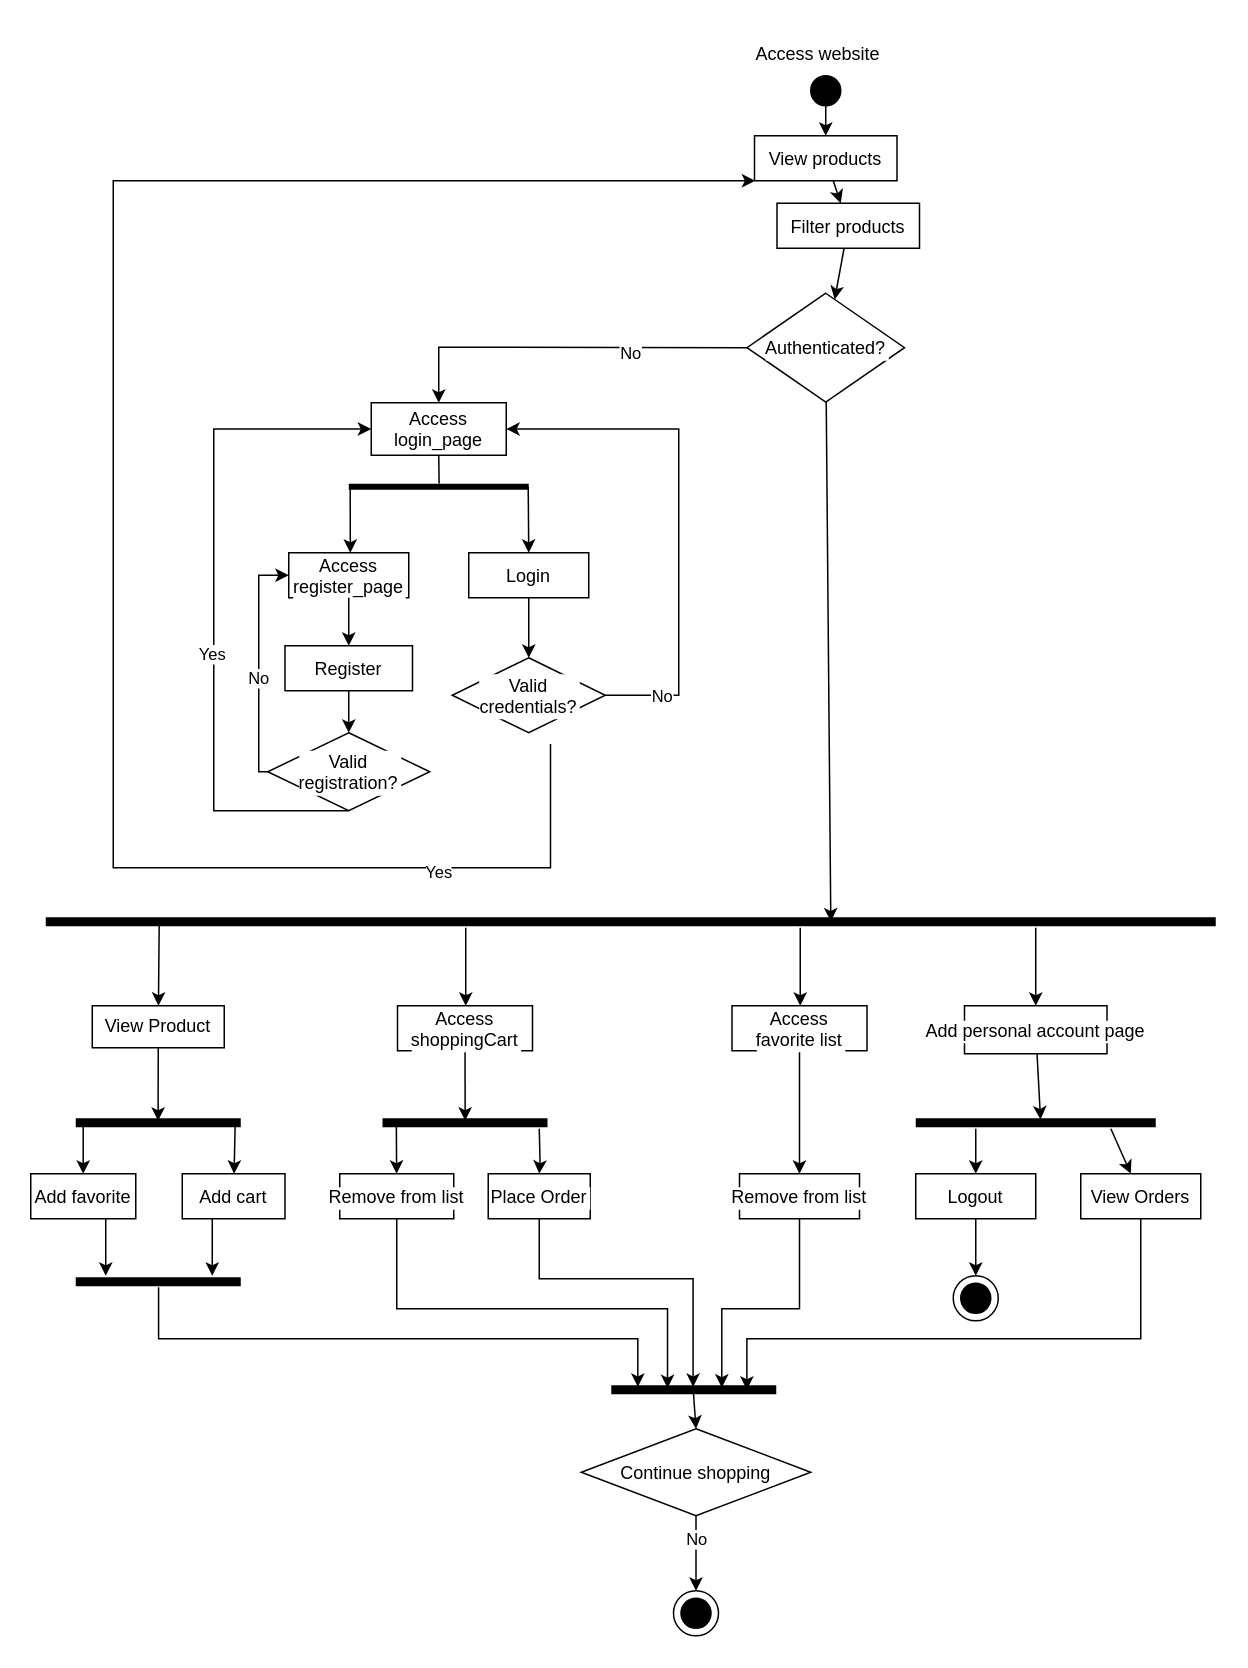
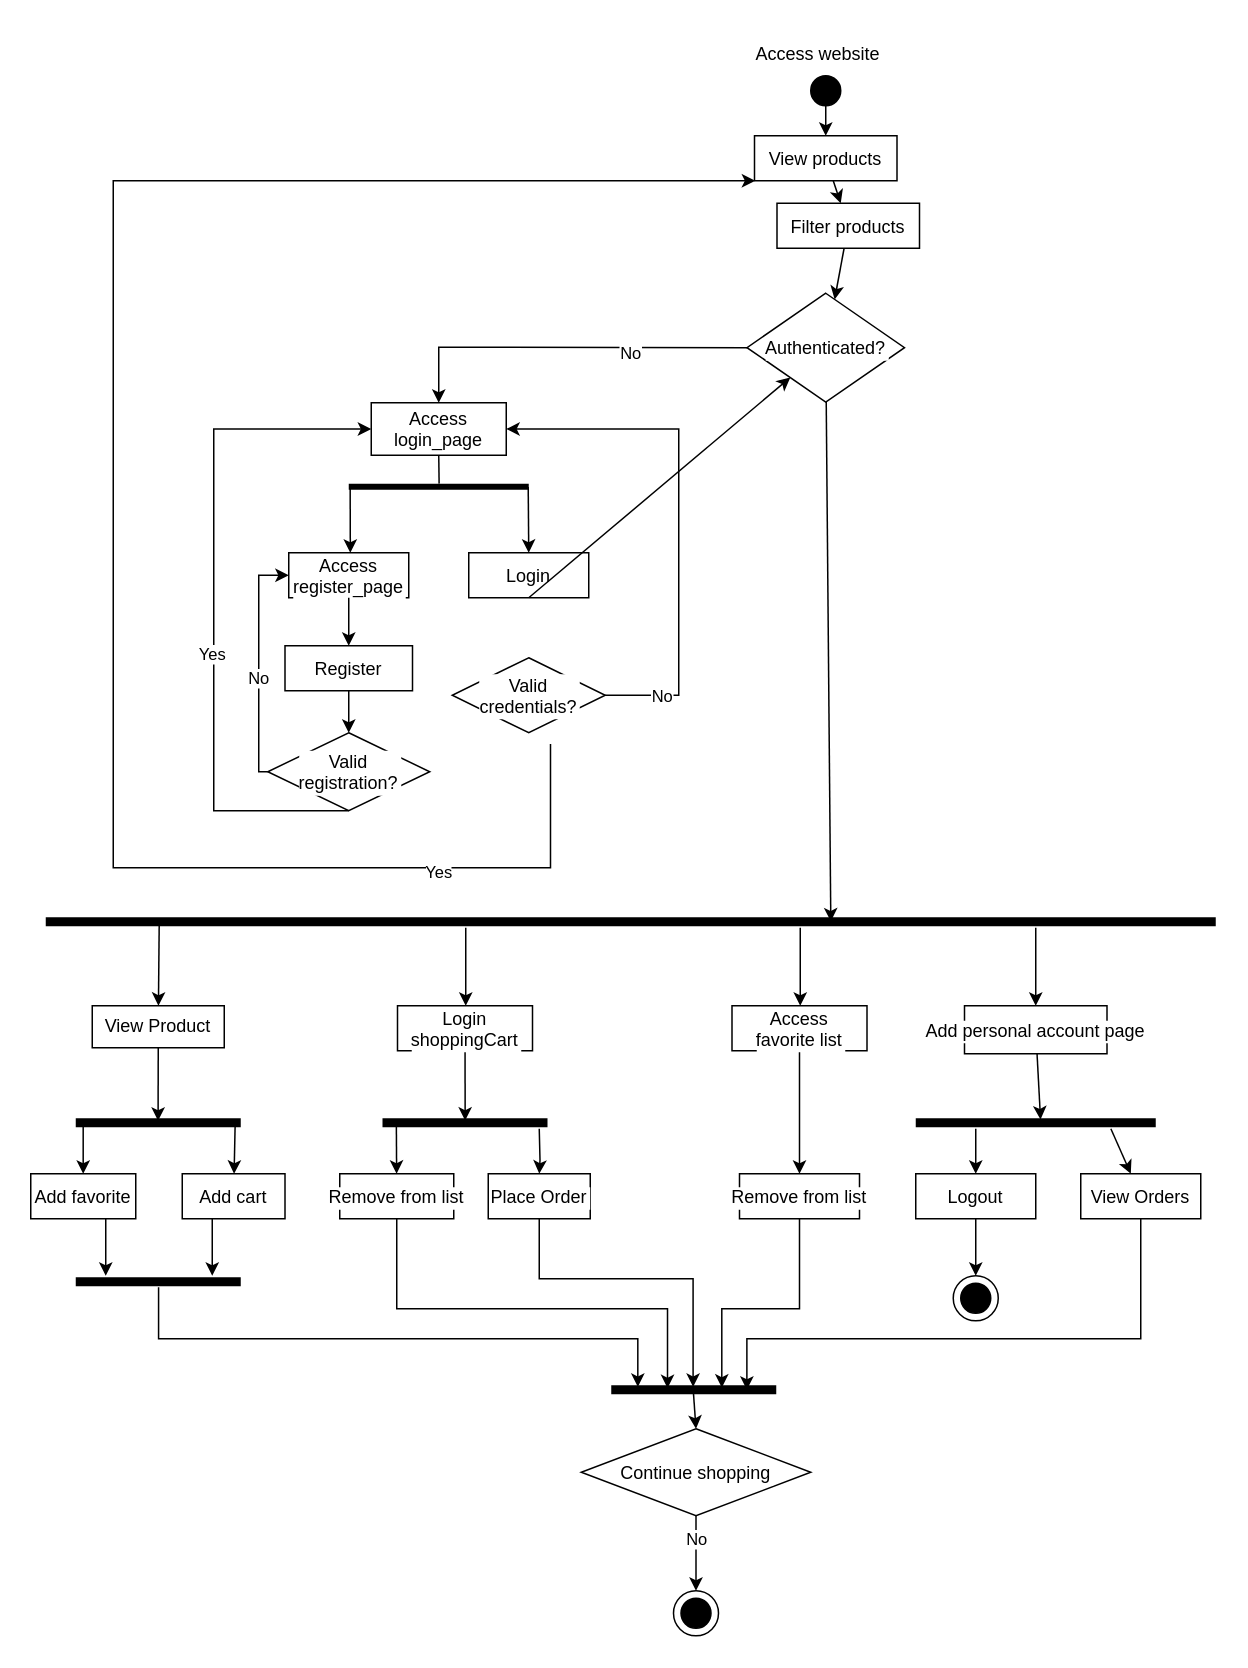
edge "Login" -> "Valid credentials?": now "Login" -> "Authenticated?"
node "Access shoppingCart": label "Access shoppingCart" -> "Login shoppingCart"
